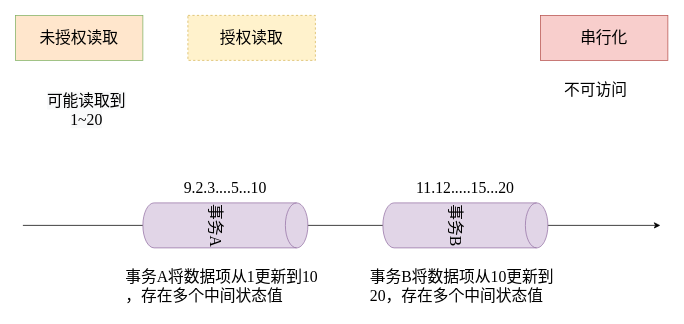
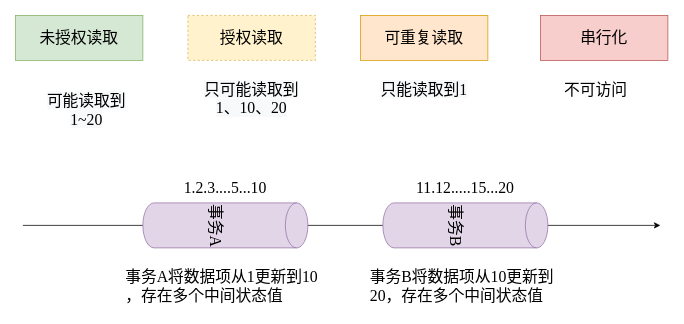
node "未授权读取": fillcolor #ffe6cc -> #d5e8d4
node "可重复读取": added
node "只能读取到1": added
node "只可能读取到 1、10、20": added
node "9.2.3....5...10": label "9.2.3....5...10" -> "1.2.3....5...10"
